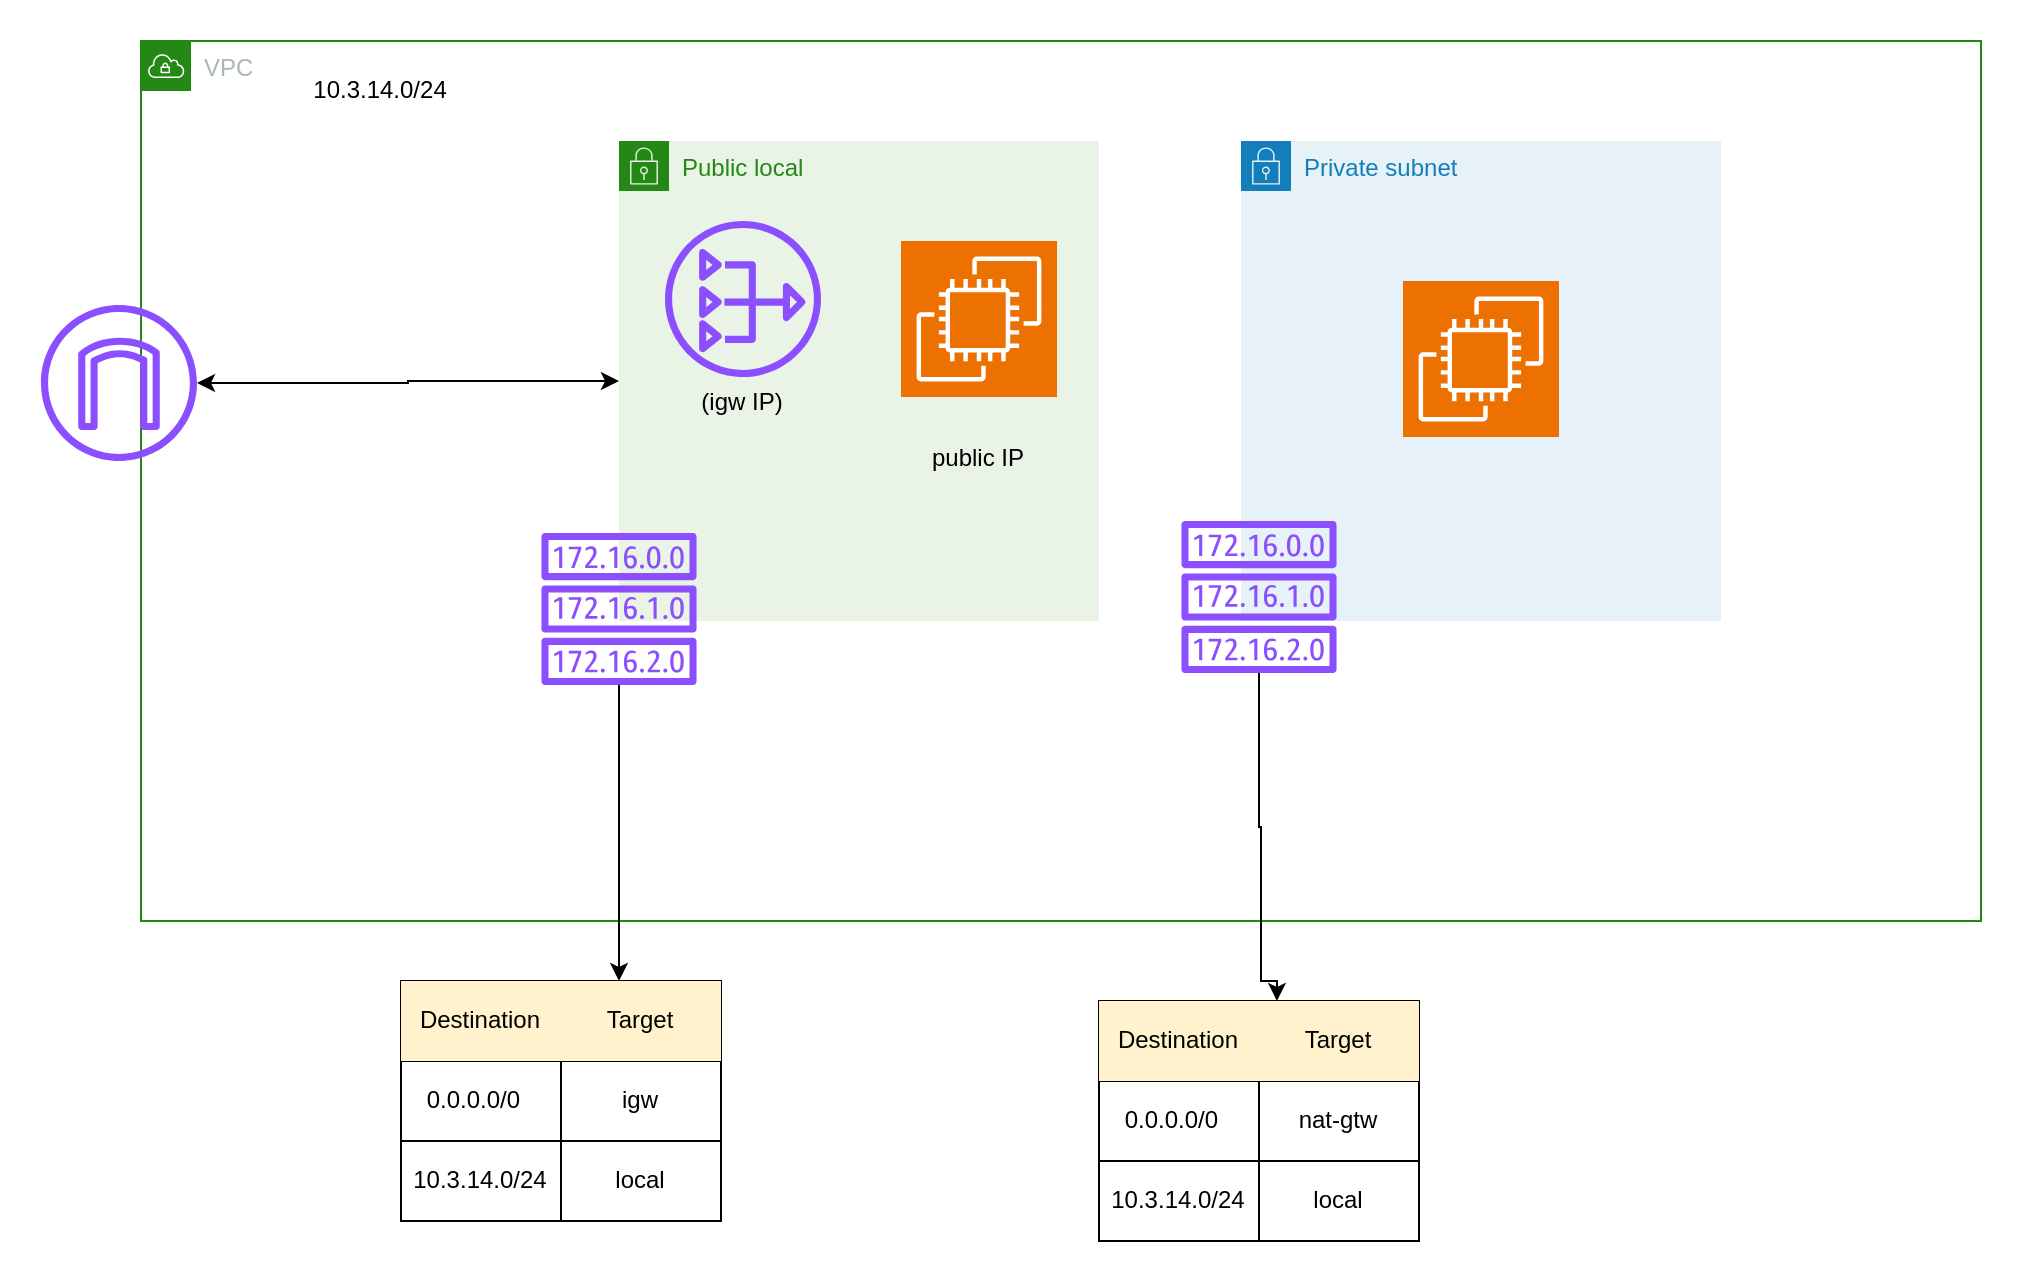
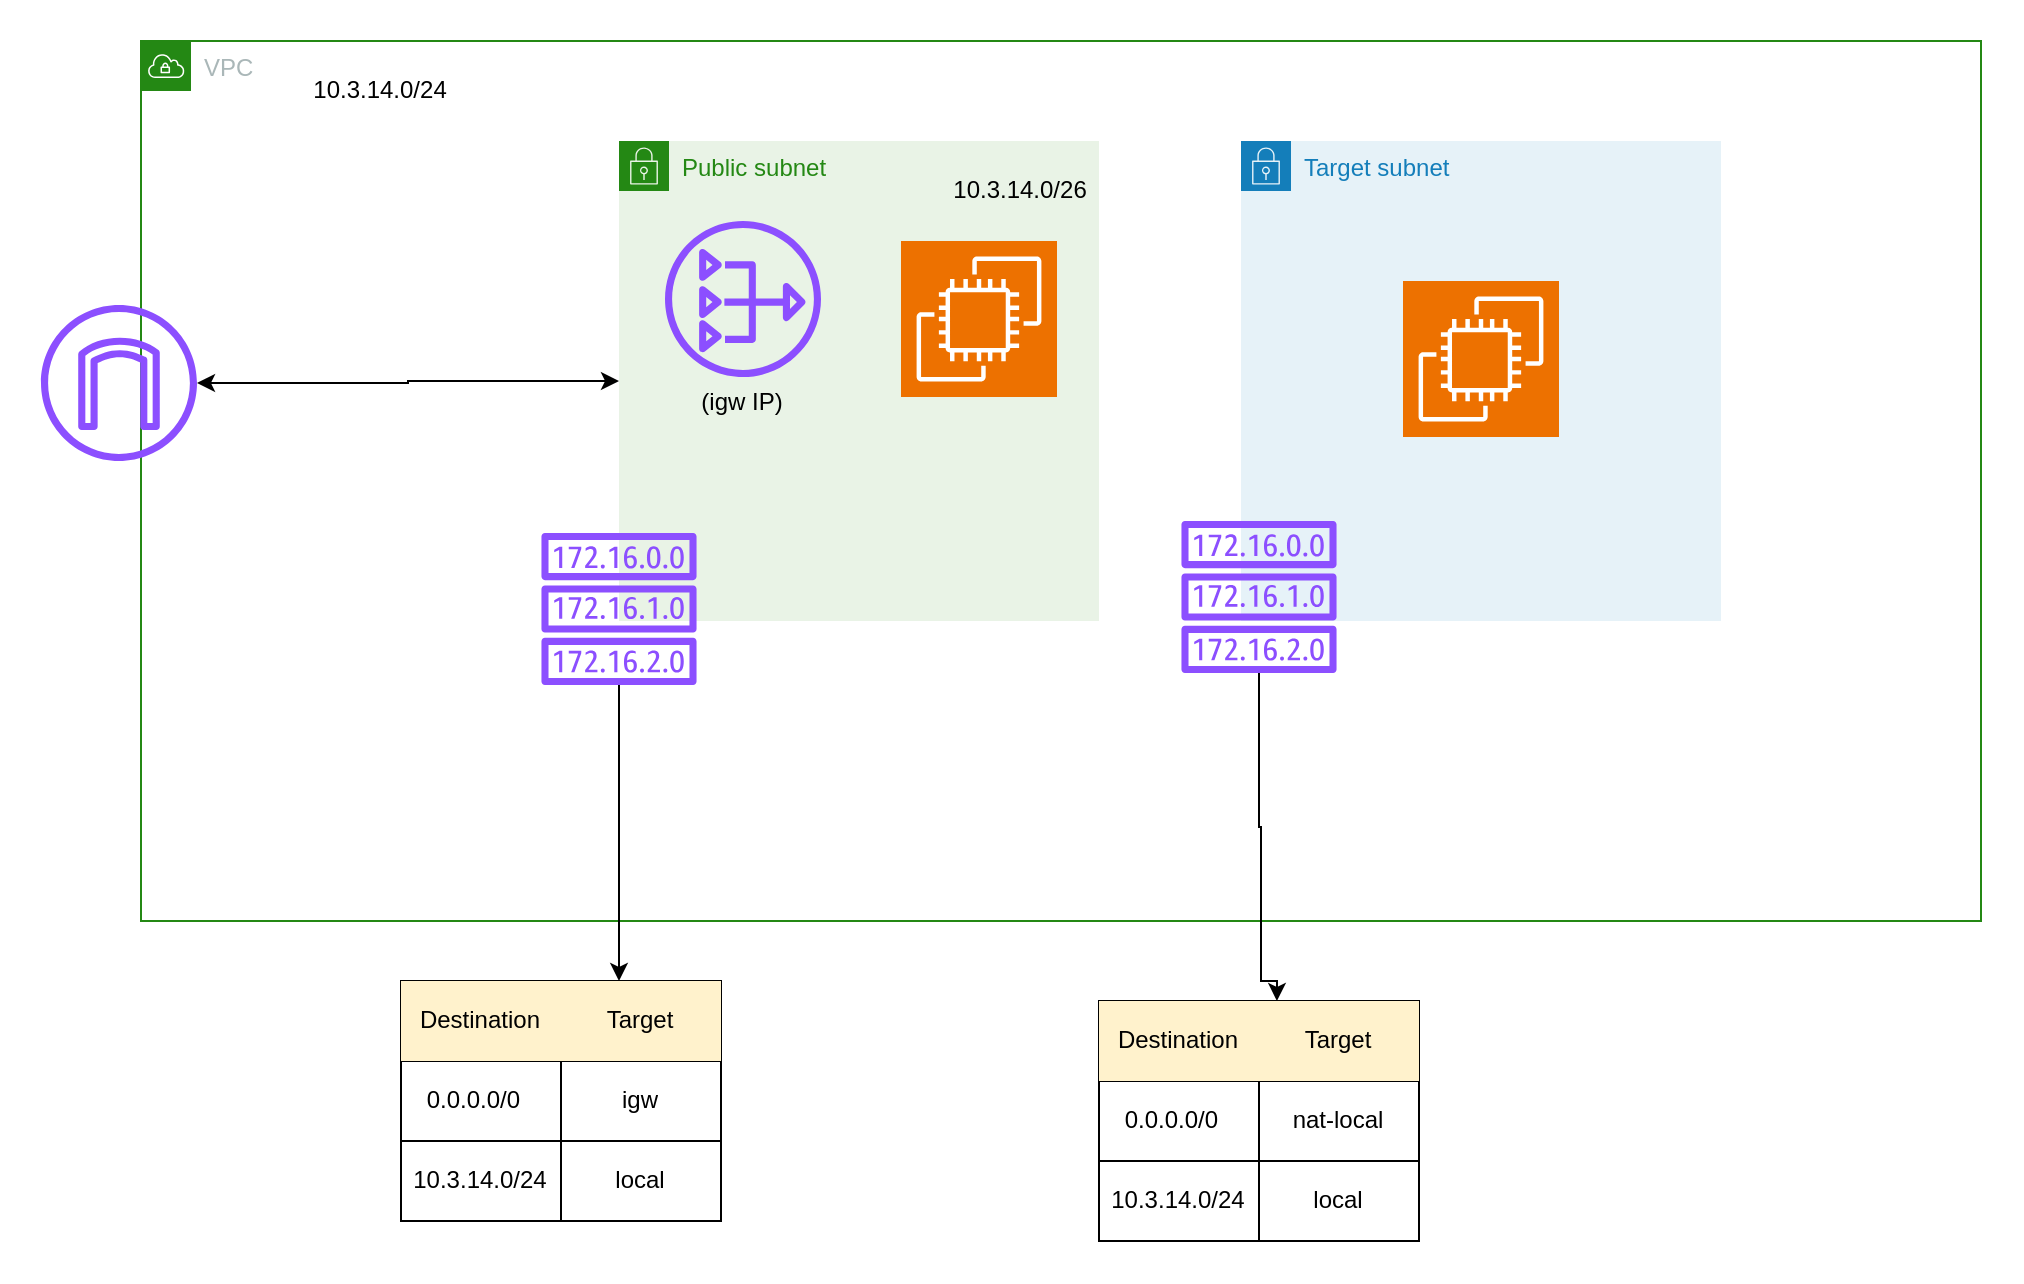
node "Public local": label "Public local" -> "Public subnet"
node "Private subnet": label "Private subnet" -> "Target subnet"
node "10.3.14.0/26": added
node "public IP": removed
node "nat-gtw": label "nat-gtw" -> "nat-local"
